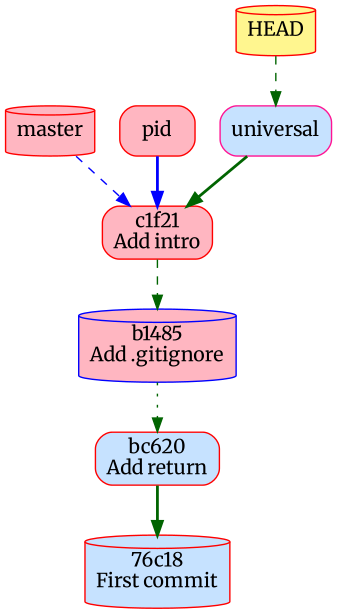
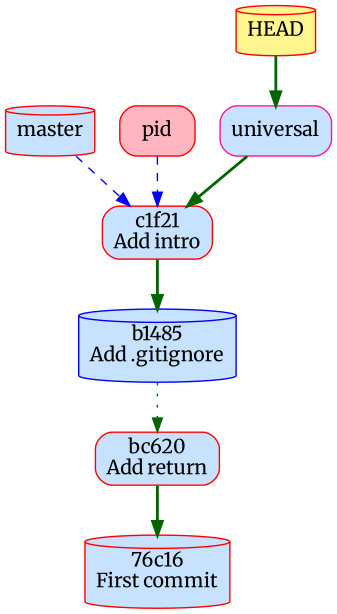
edge "HEAD" -> "universal": style dashed -> bold
node "master": fillcolor lightpink -> slategray1
edge "pid" -> "c1f21 Add intro": style bold -> dashed
node "c1f21 Add intro": fillcolor lightpink -> slategray1
edge "c1f21 Add intro" -> "b1485 Add .gitignore": style dashed -> bold
node "b1485 Add .gitignore": fillcolor lightpink -> slategray1
node "76c18 First commit": label "76c18 First commit" -> "76c16 First commit"
